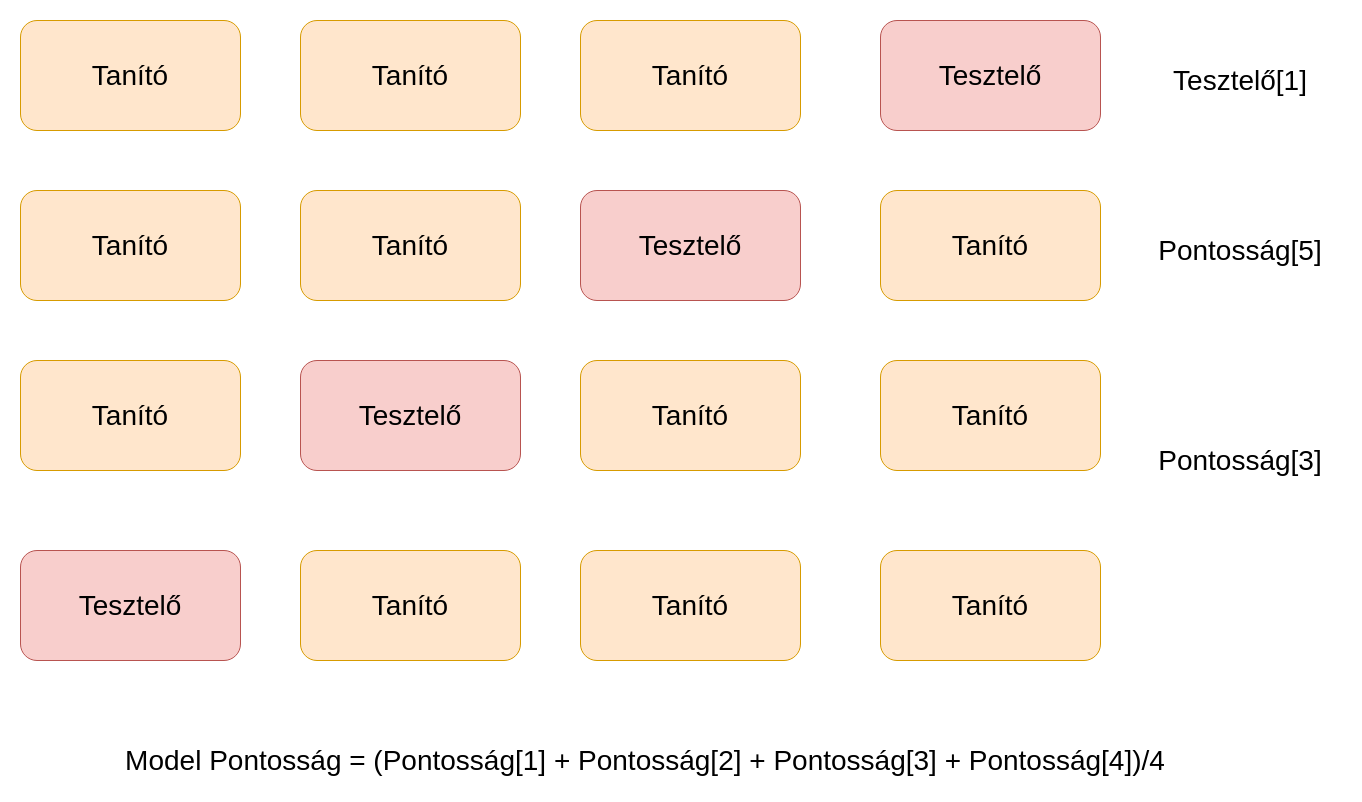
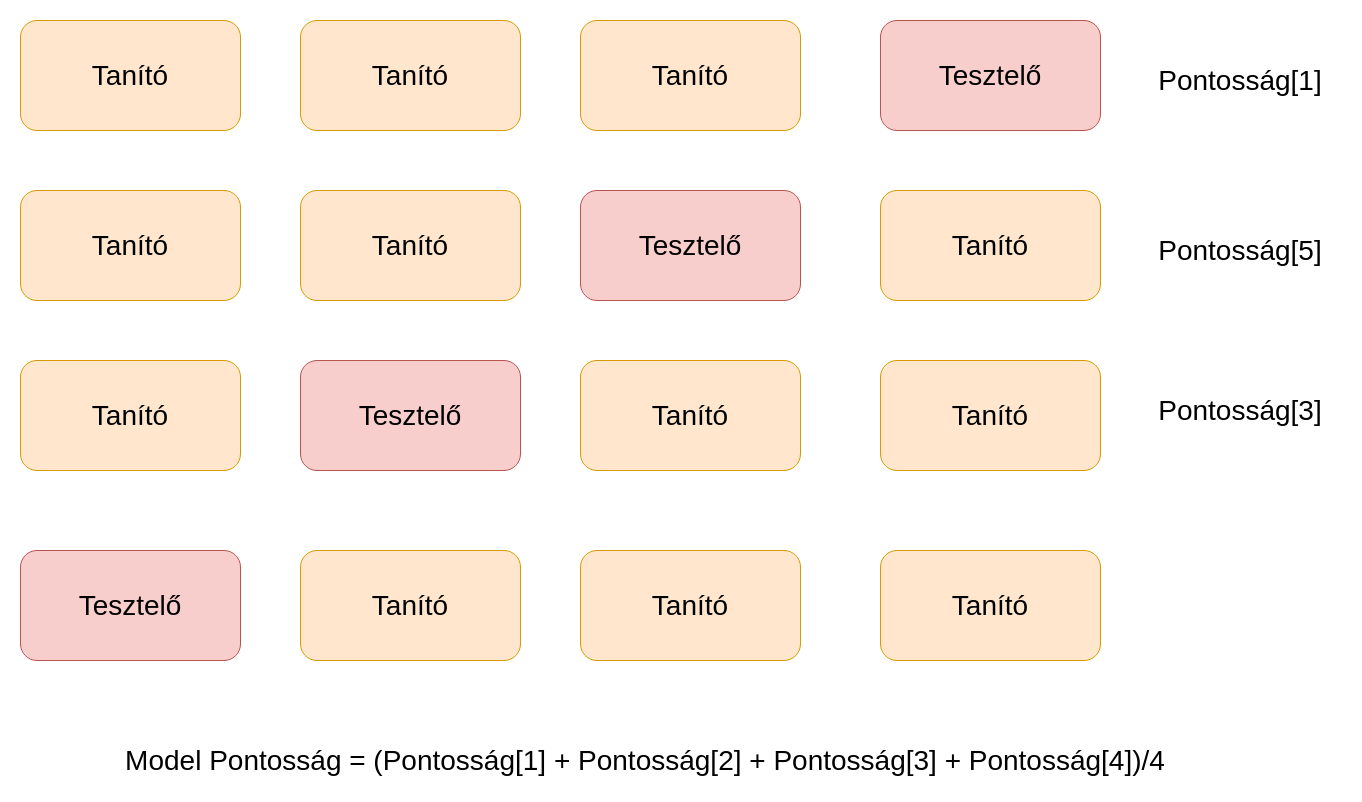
node "Tesztelő[1]": label "Tesztelő[1]" -> "Pontosság[1]"
node "Pontosság[3]": moved (1241, 461) -> (1241, 411)
